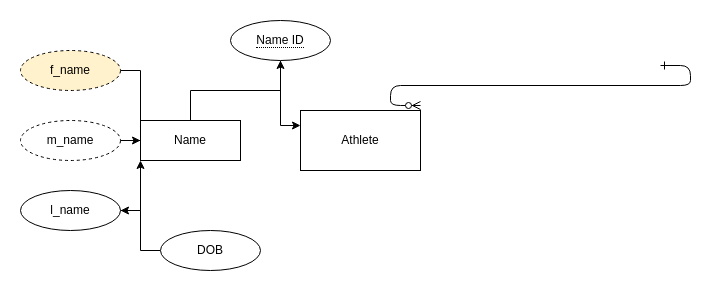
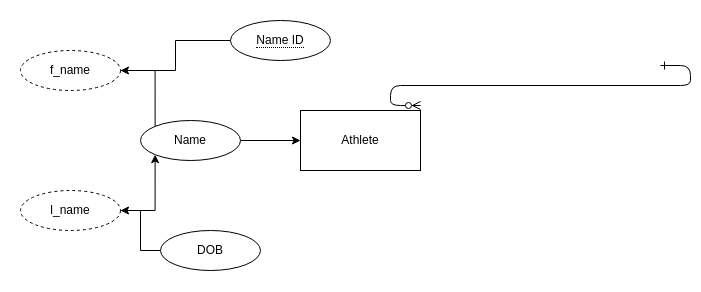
node "f_name": fillcolor #fff2cc -> #ffffff
edge "Name" -> "Name ID": now "Name" -> "Athlete"
edge "Name ID" -> "Athlete": now "Name ID" -> "f_name"
node "m_name": removed
edge "m_name" -> "Name": removed
node "Name": shape rectangle -> ellipse
node "l_name": style solid -> dashed
